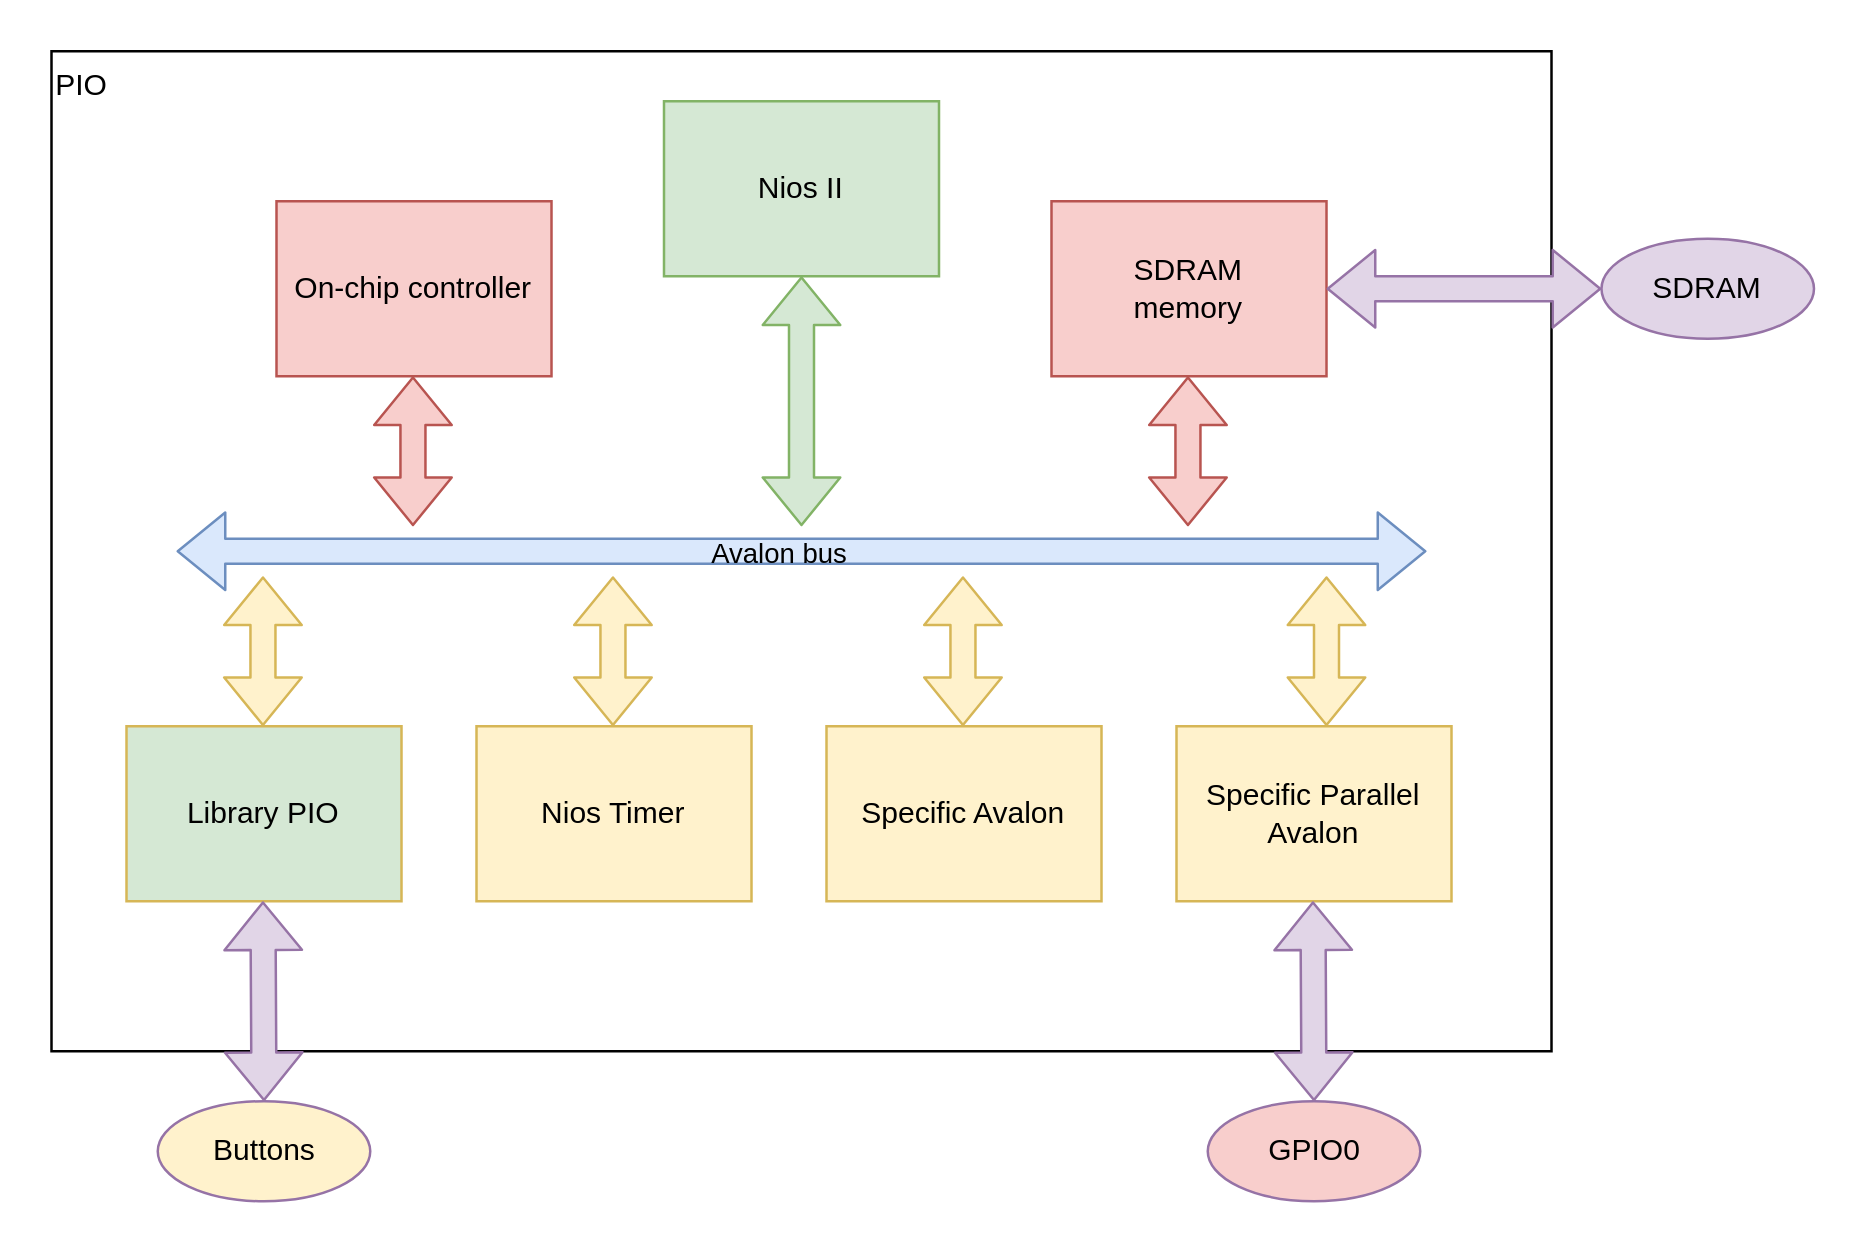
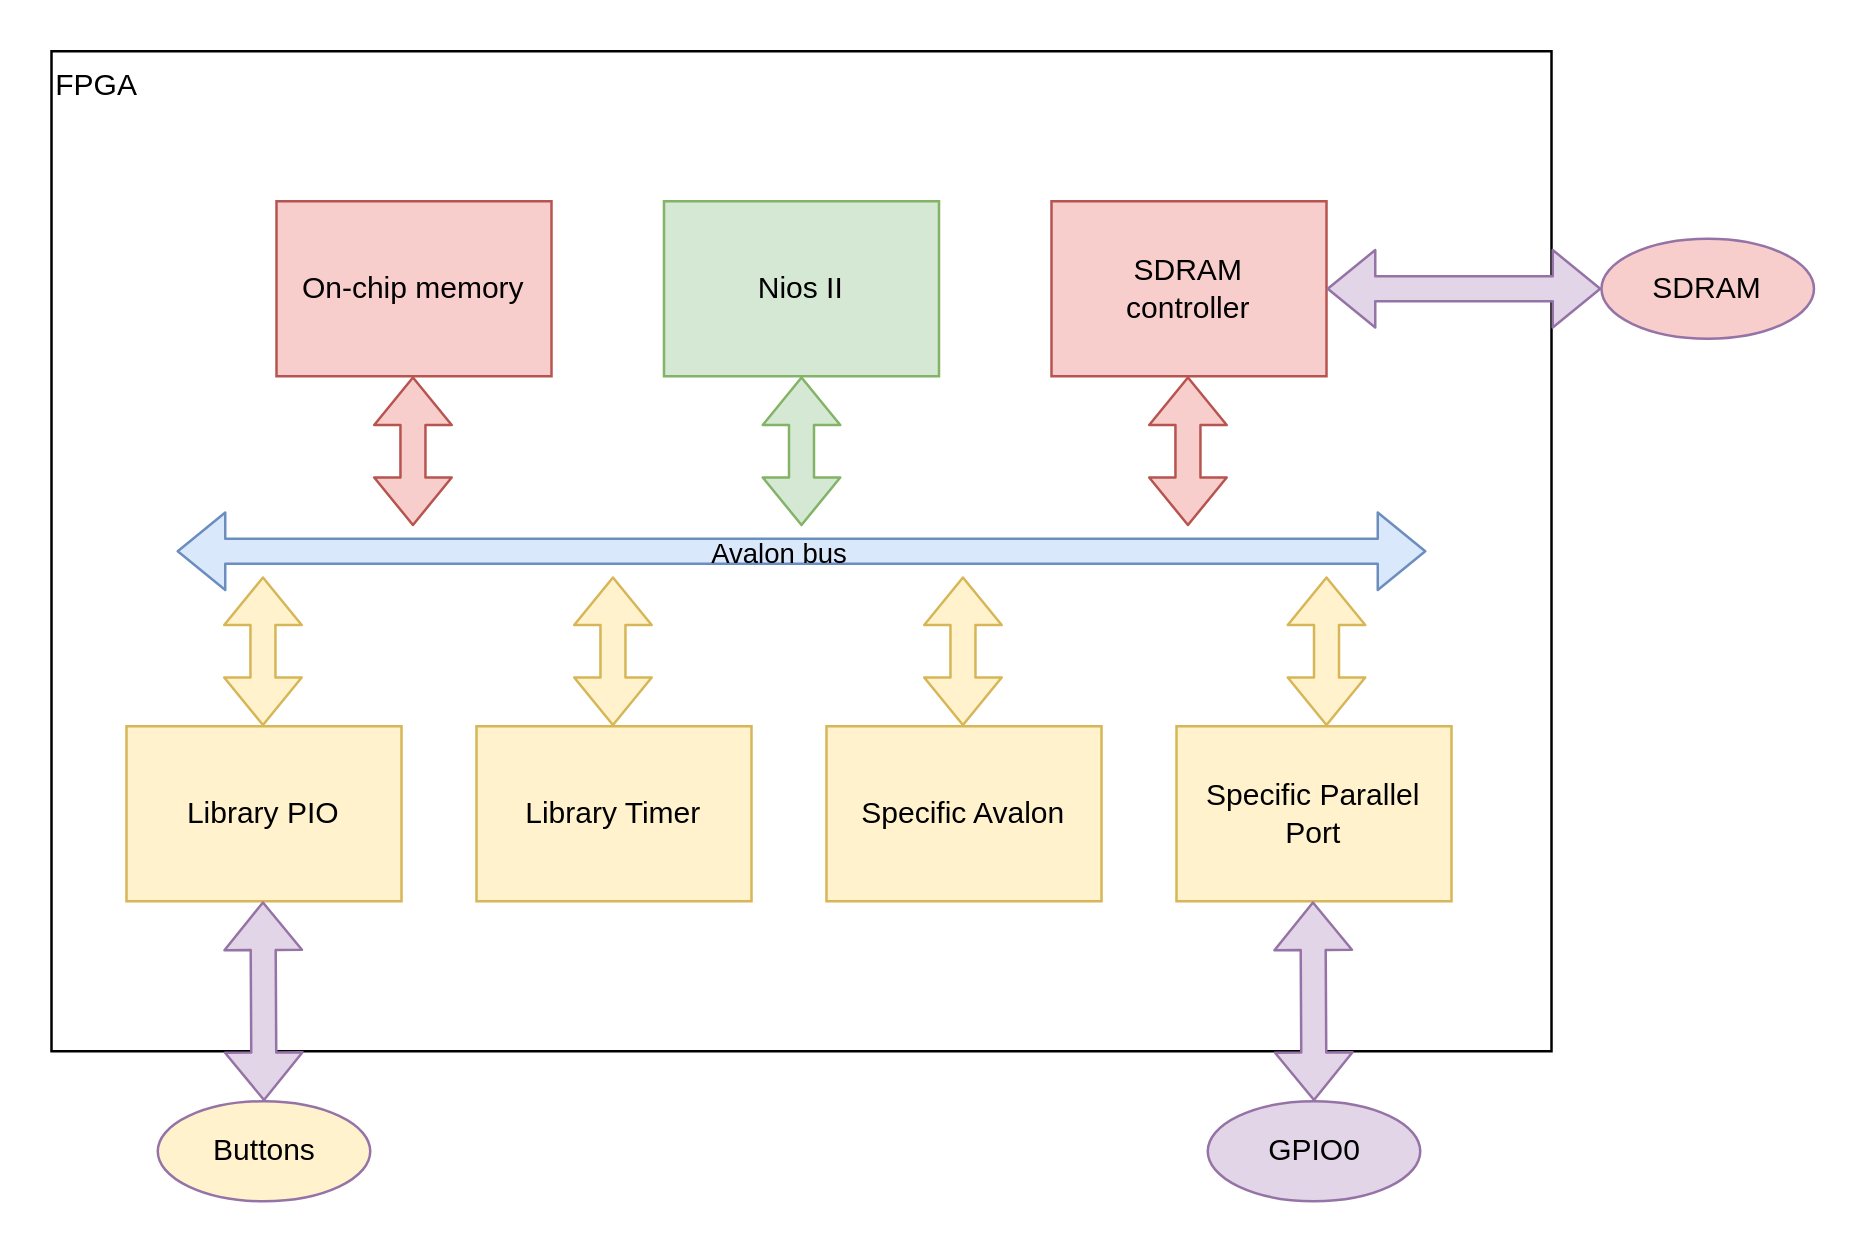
node "PIO": label "PIO" -> "FPGA"
node "Nios II": moved (801, 189) -> (801, 289)
node "On-chip controller": label "On-chip controller" -> "On-chip memory"
node "SDRAM memory": label "SDRAM memory" -> "SDRAM controller"
node "SDRAM": fillcolor #e1d5e7 -> #f8cecc
node "Library PIO": fillcolor #d5e8d4 -> #fff2cc
node "Nios Timer": label "Nios Timer" -> "Library Timer"
node "Specific Parallel Avalon": label "Specific Parallel Avalon" -> "Specific Parallel Port"
node "GPIO0": fillcolor #f8cecc -> #e1d5e7
